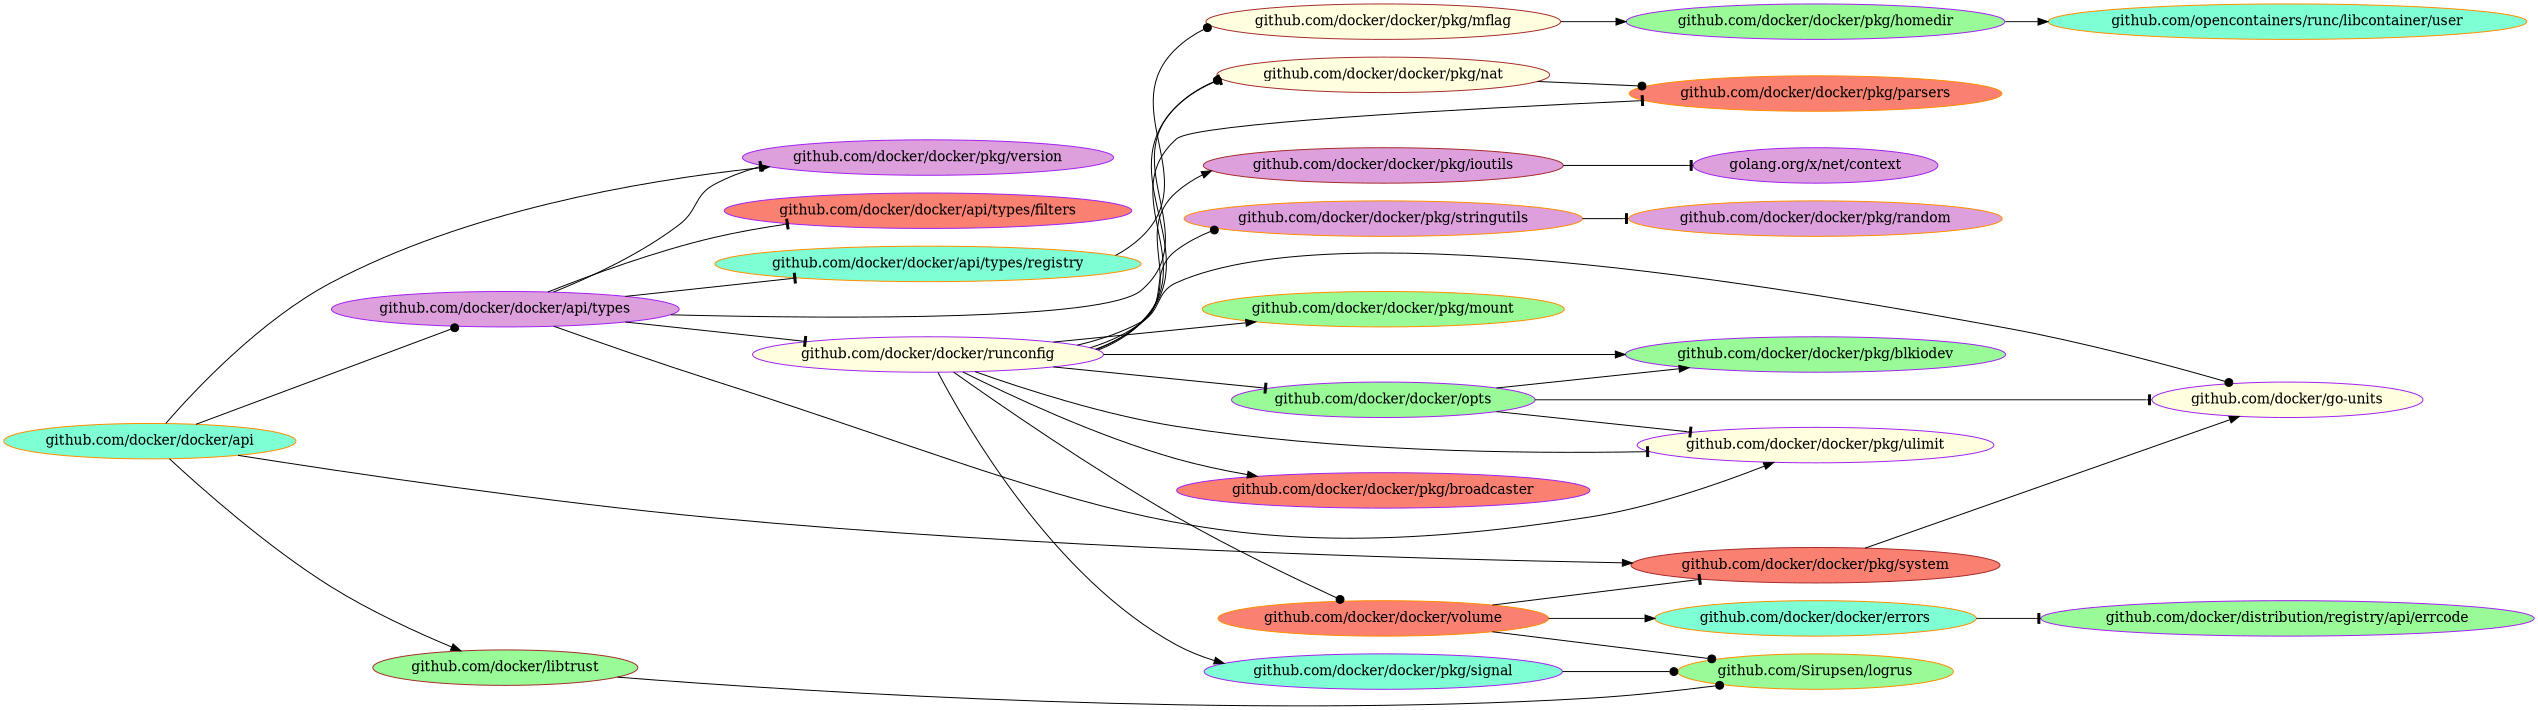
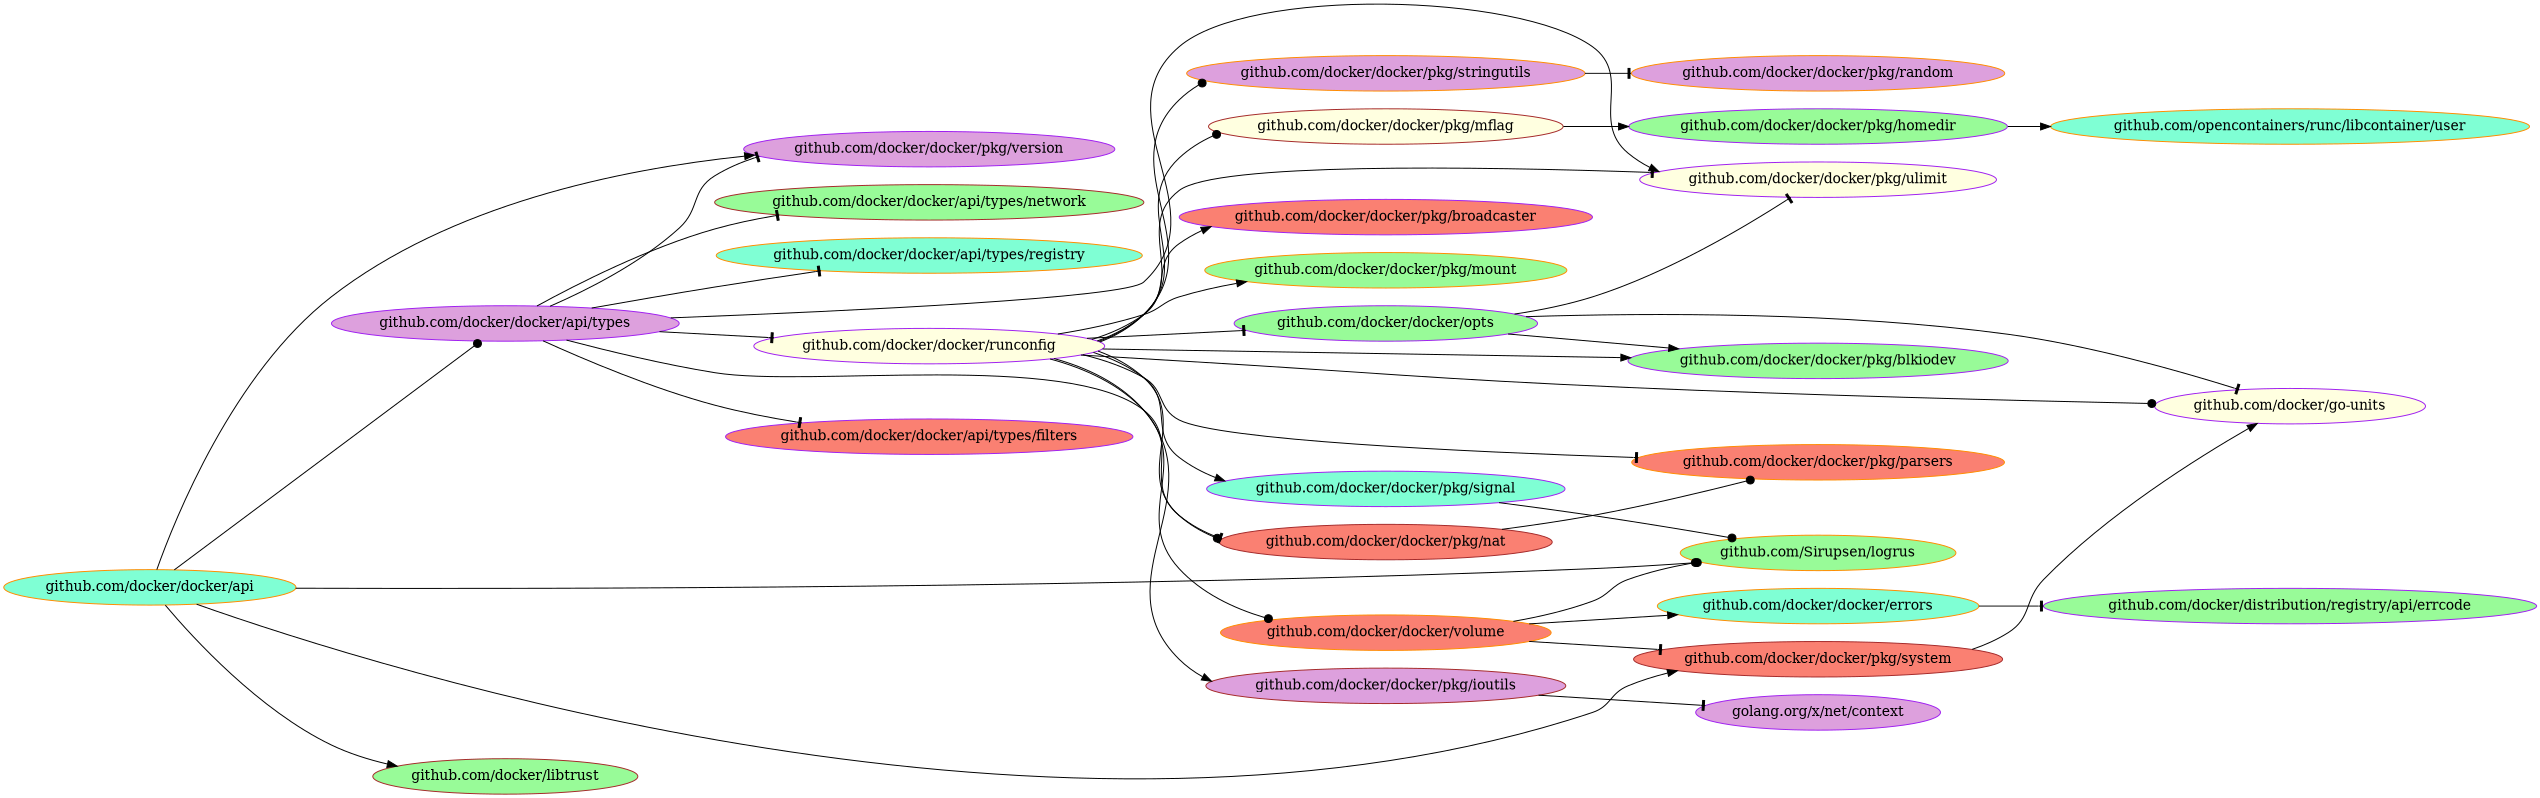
node "github.com/docker/docker/pkg/nat": fillcolor lightyellow -> salmon
edge "github.com/docker/docker/api/types/registry" -> "github.com/docker/docker/pkg/mflag": now "github.com/docker/docker/runconfig" -> "github.com/docker/docker/pkg/mflag"
node "github.com/docker/docker/api/types/network": added
edge "github.com/docker/libtrust" -> "github.com/Sirupsen/logrus": now "github.com/docker/docker/api" -> "github.com/Sirupsen/logrus"
